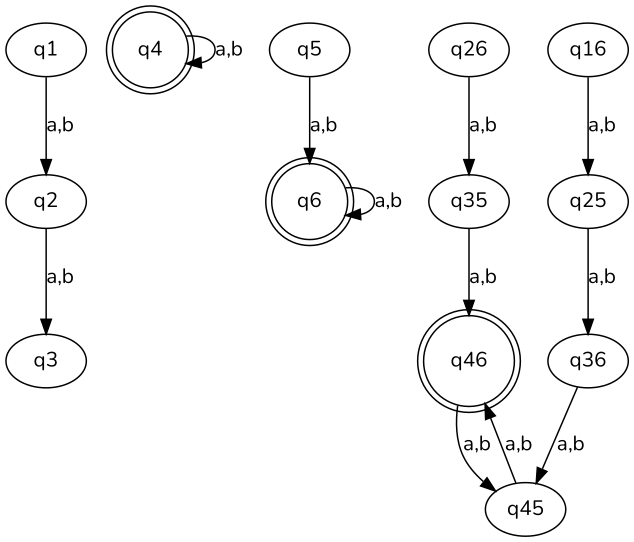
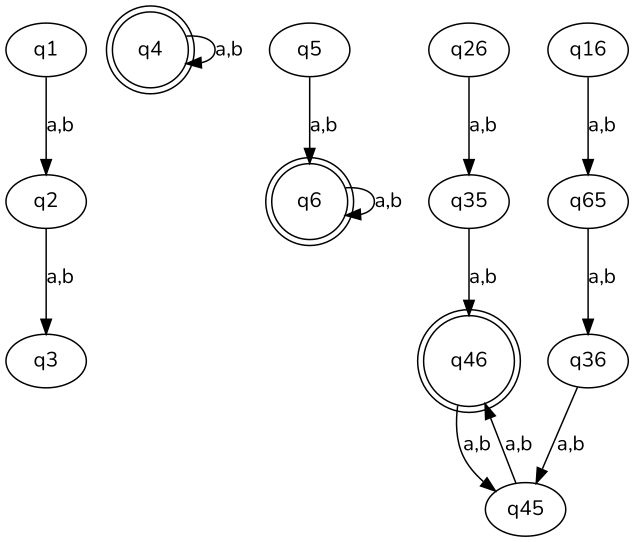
node "q25": label "q25" -> "q65"
